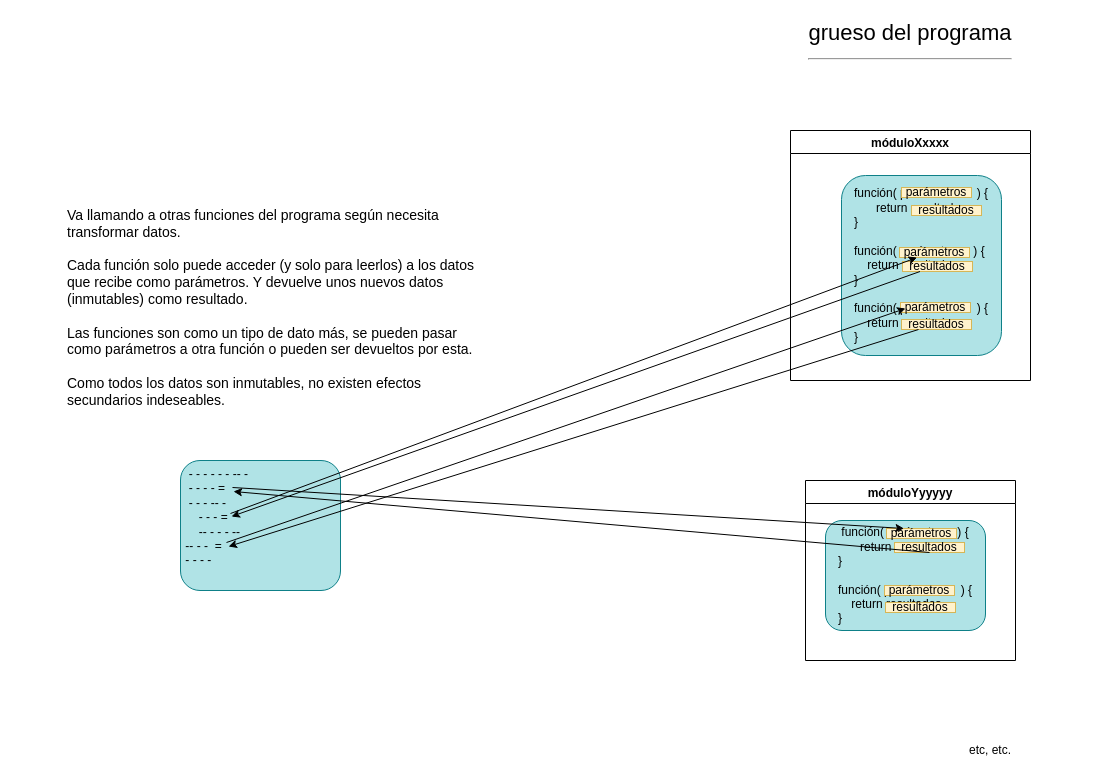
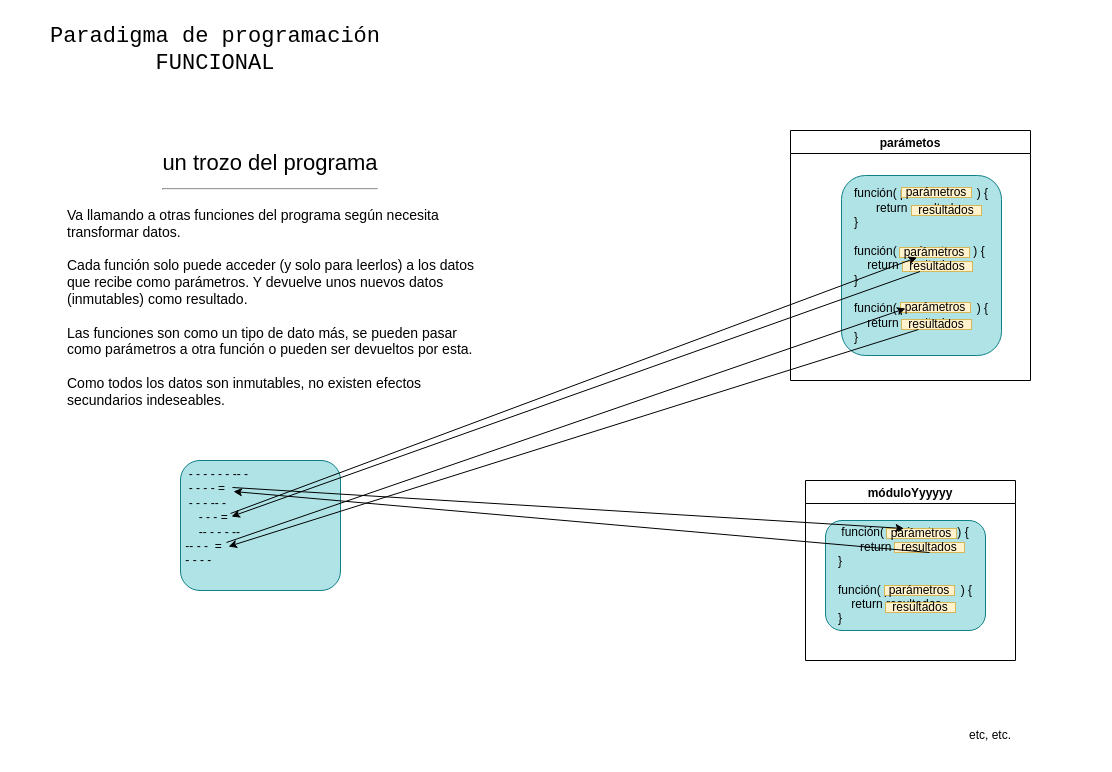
node "grueso del programa": removed
node "Paradigma de programación FUNCIONAL": added
node "móduloXxxxx": label "móduloXxxxx" -> "parámetos"
node "un trozo del programa": added
node "etc, etc.": moved (991, 751) -> (991, 736)
